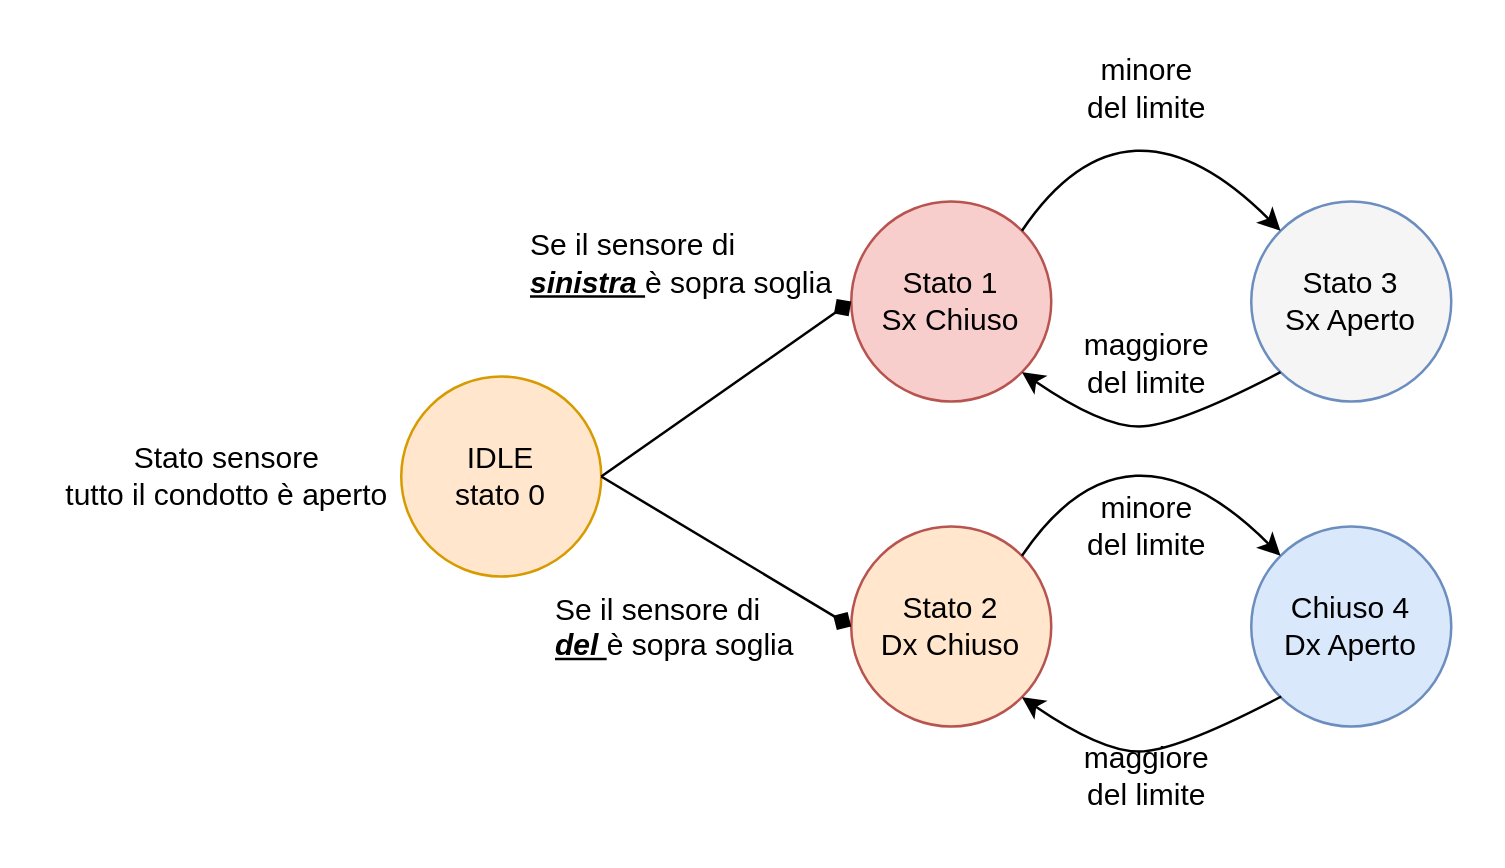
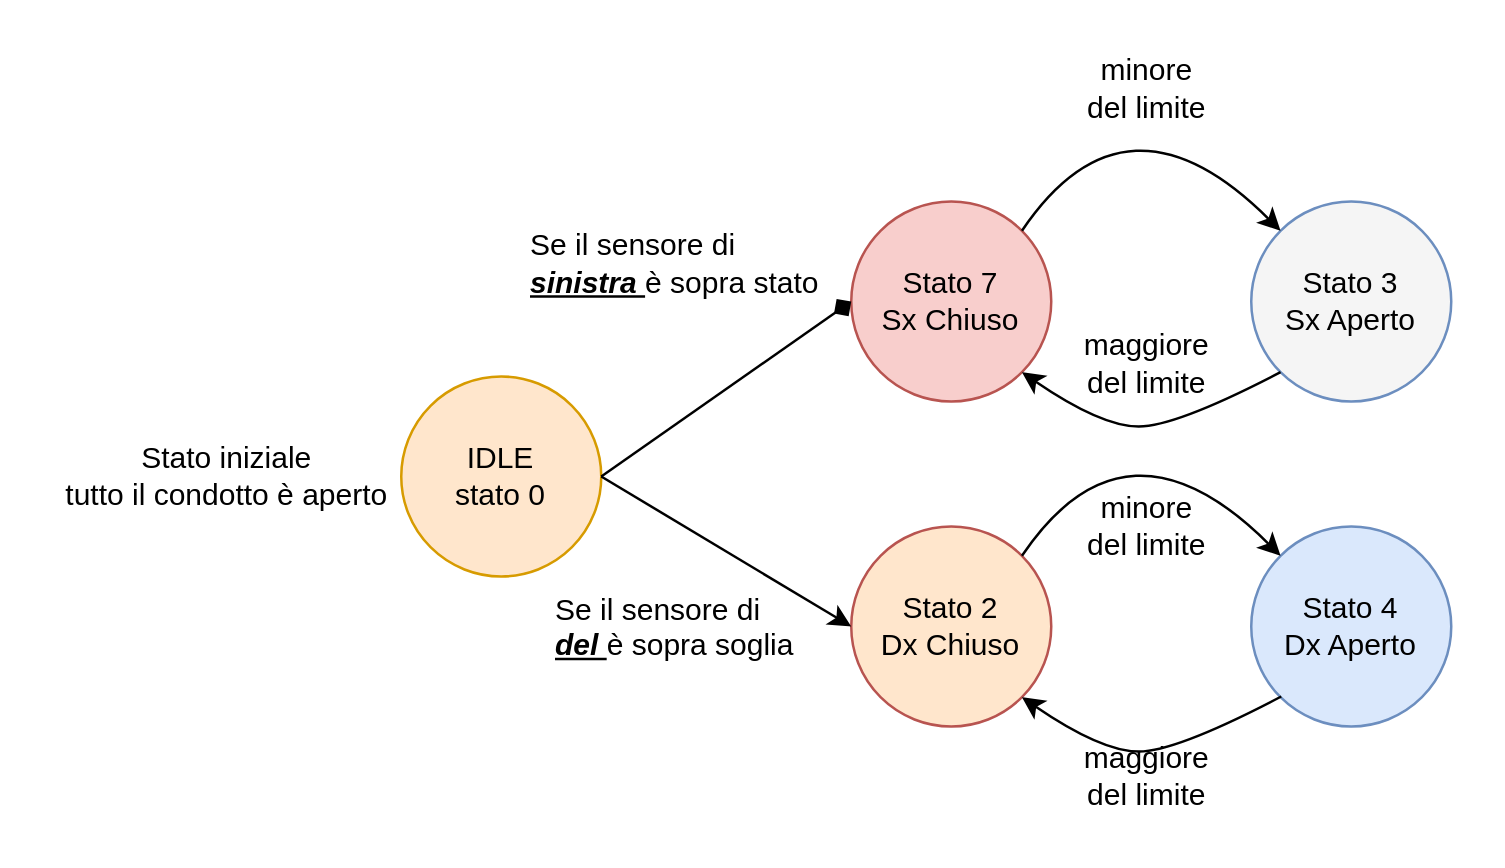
node "Se il sensore di sinistra è sopra soglia": label "Se il sensore di sinistra è sopra soglia" -> "Se il sensore di sinistra è sopra stato"
node "Stato 1 Sx Chiuso": label "Stato 1 Sx Chiuso" -> "Stato 7 Sx Chiuso"
node "Stato sensore tutto il condotto è aperto": label "Stato sensore tutto il condotto è aperto" -> "Stato iniziale tutto il condotto è aperto"
edge "IDLE stato 0" -> "Stato 2 Dx Chiuso": arrowhead diamond -> classic
node "Chiuso 4 Dx Aperto": label "Chiuso 4 Dx Aperto" -> "Stato 4 Dx Aperto"
